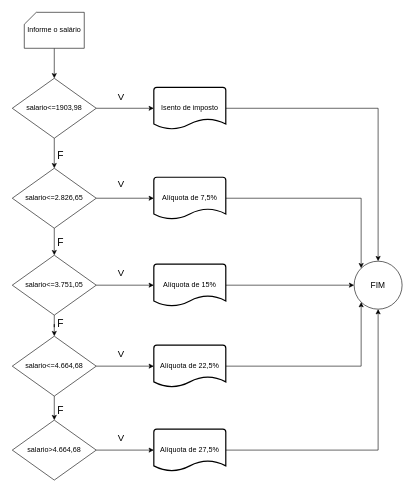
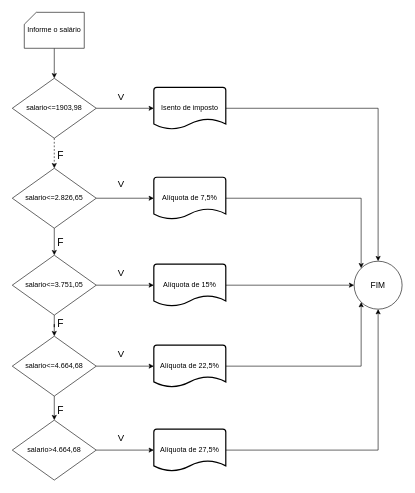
edge "salario<=1903,98" -> "salario<=2.826,65": style solid -> dashed
